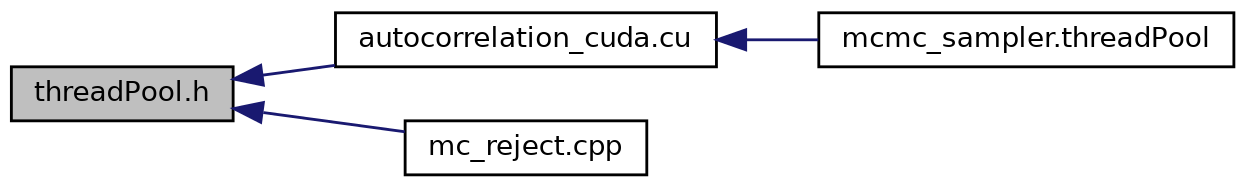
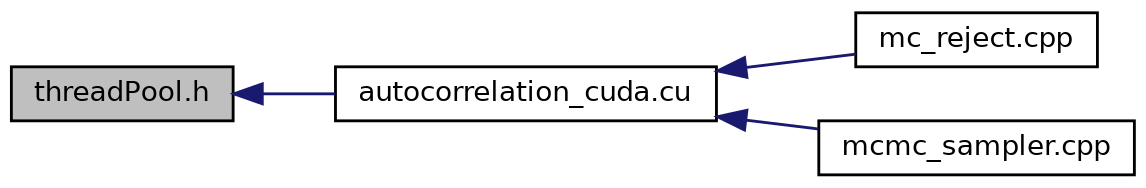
node "mcmc_sampler.threadPool": label "mcmc_sampler.threadPool" -> "mcmc_sampler.cpp"
edge "mc_reject.cpp" -> "threadPool.h": now "mc_reject.cpp" -> "autocorrelation_cuda.cu"
